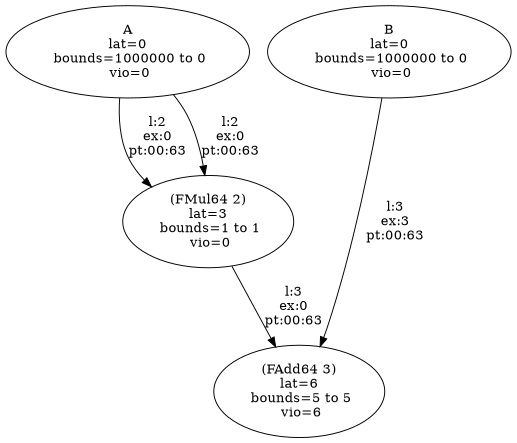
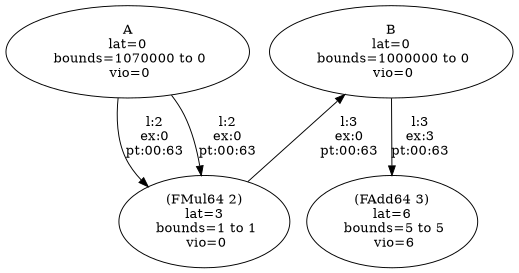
node "A lat=0 bounds=1000000 to 0 vio=0": label "A lat=0 bounds=1000000 to 0 vio=0" -> "A lat=0 bounds=1070000 to 0 vio=0"
edge "(FMul64 2) lat=3 bounds=1 to 1 vio=0" -> "(FAdd64 3) lat=6 bounds=5 to 5 vio=6": now "(FMul64 2) lat=3 bounds=1 to 1 vio=0" -> "B lat=0 bounds=1000000 to 0 vio=0"
